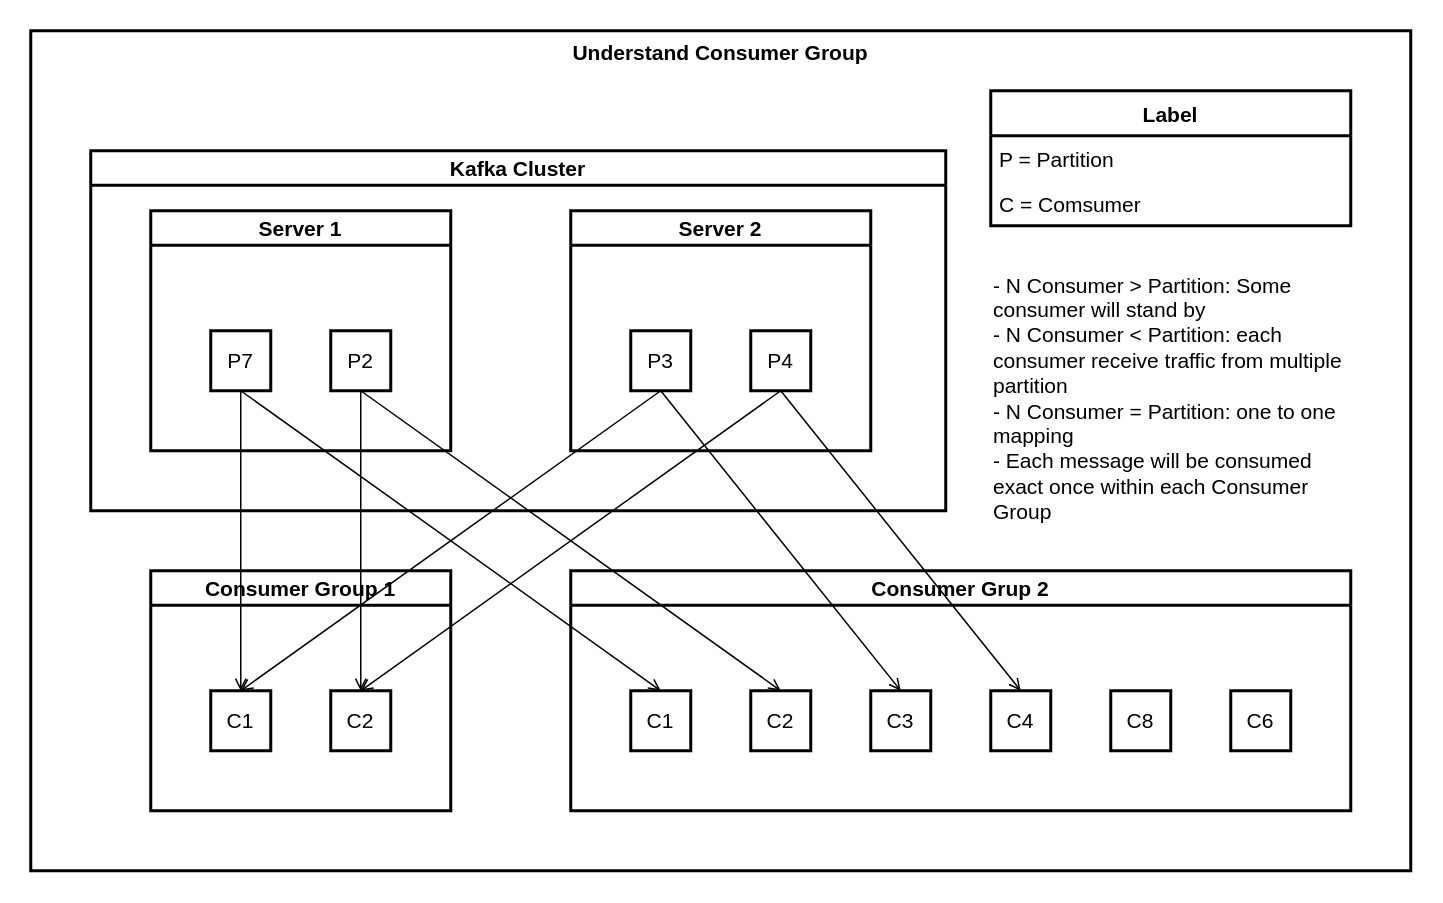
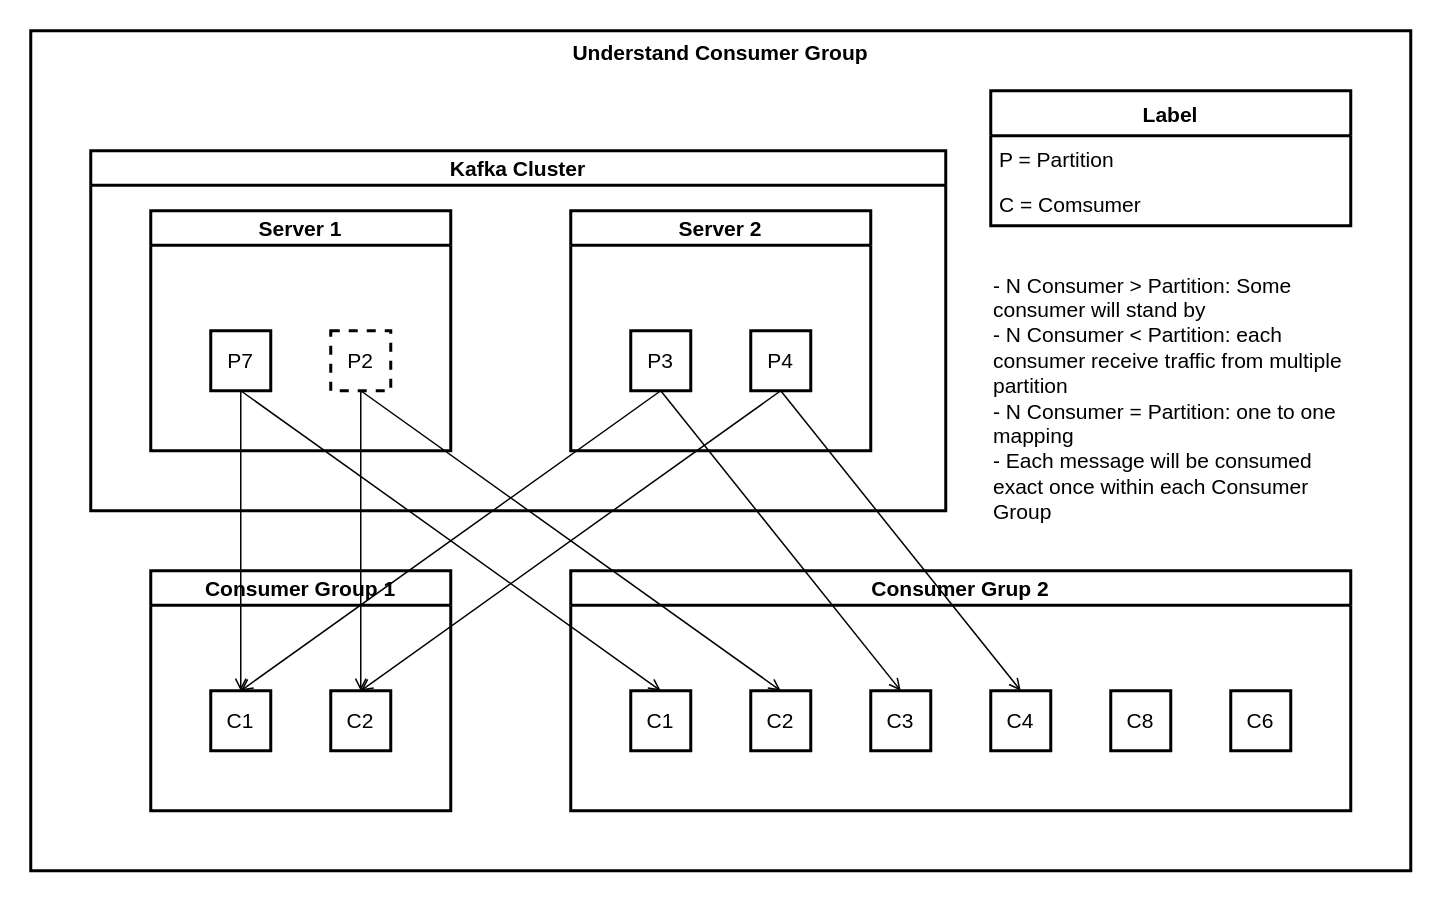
node "P2": style solid -> dashed
